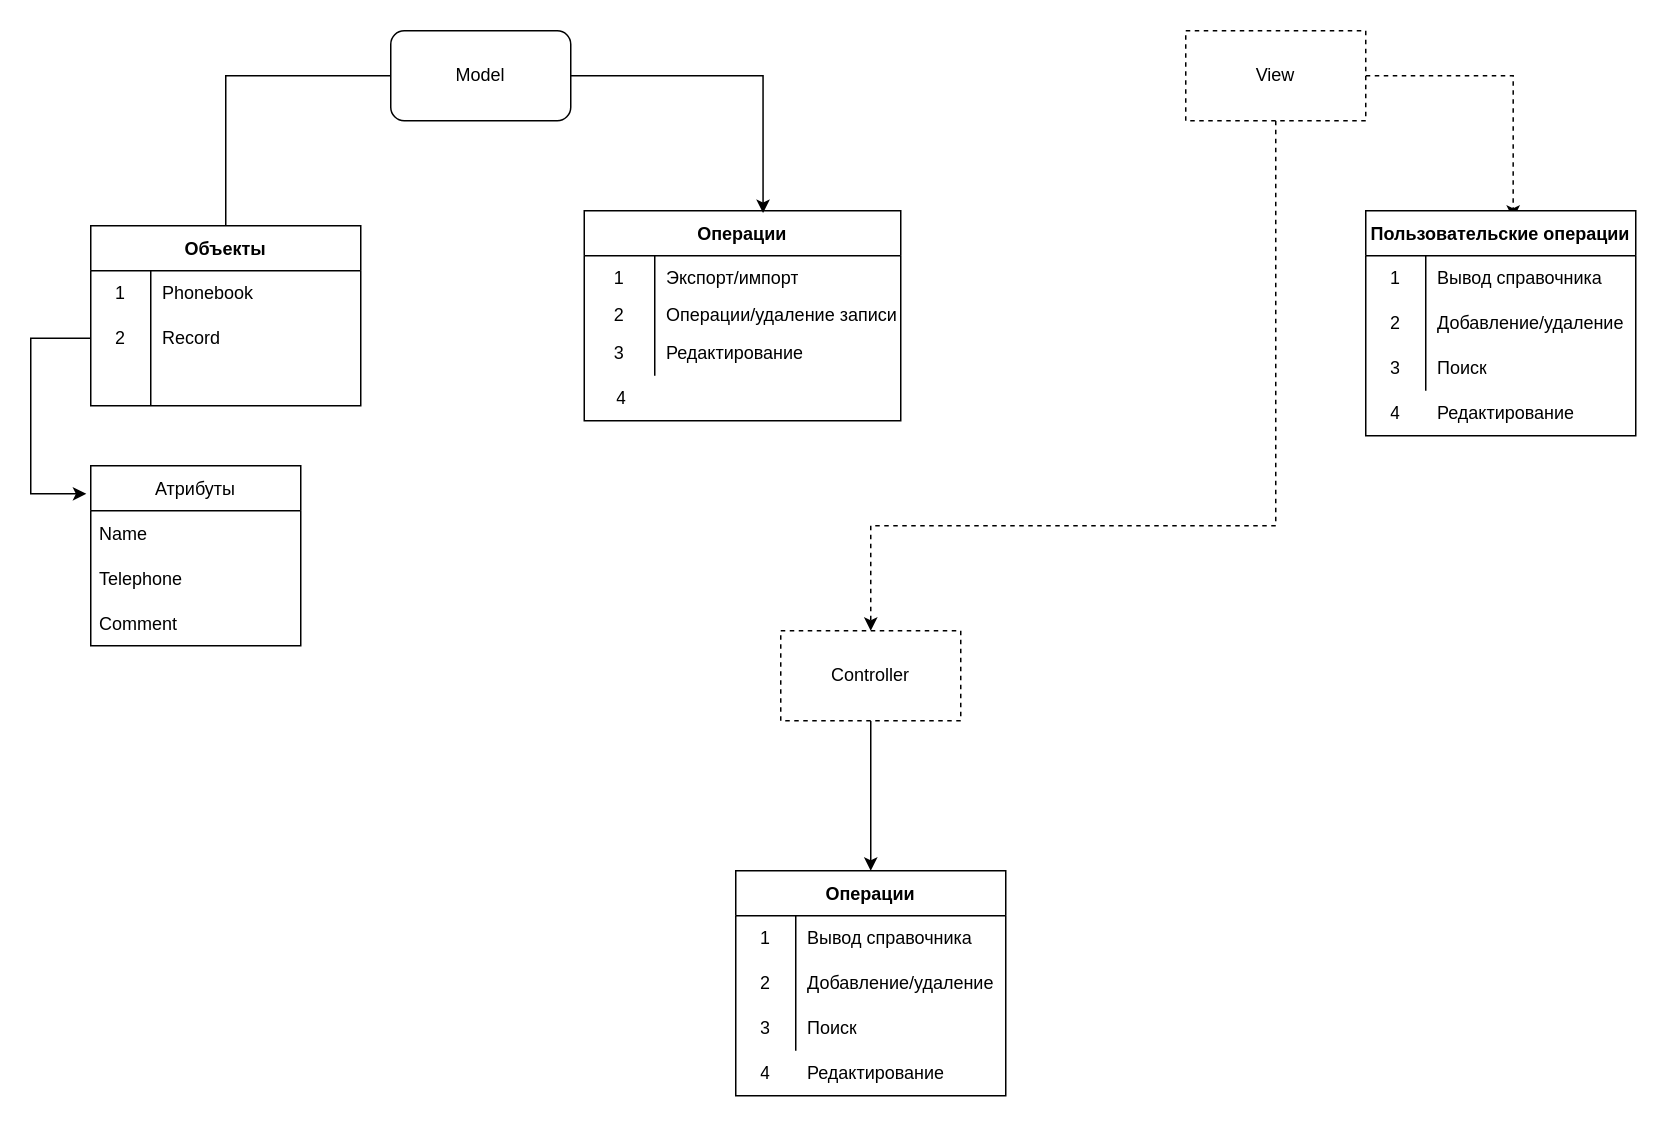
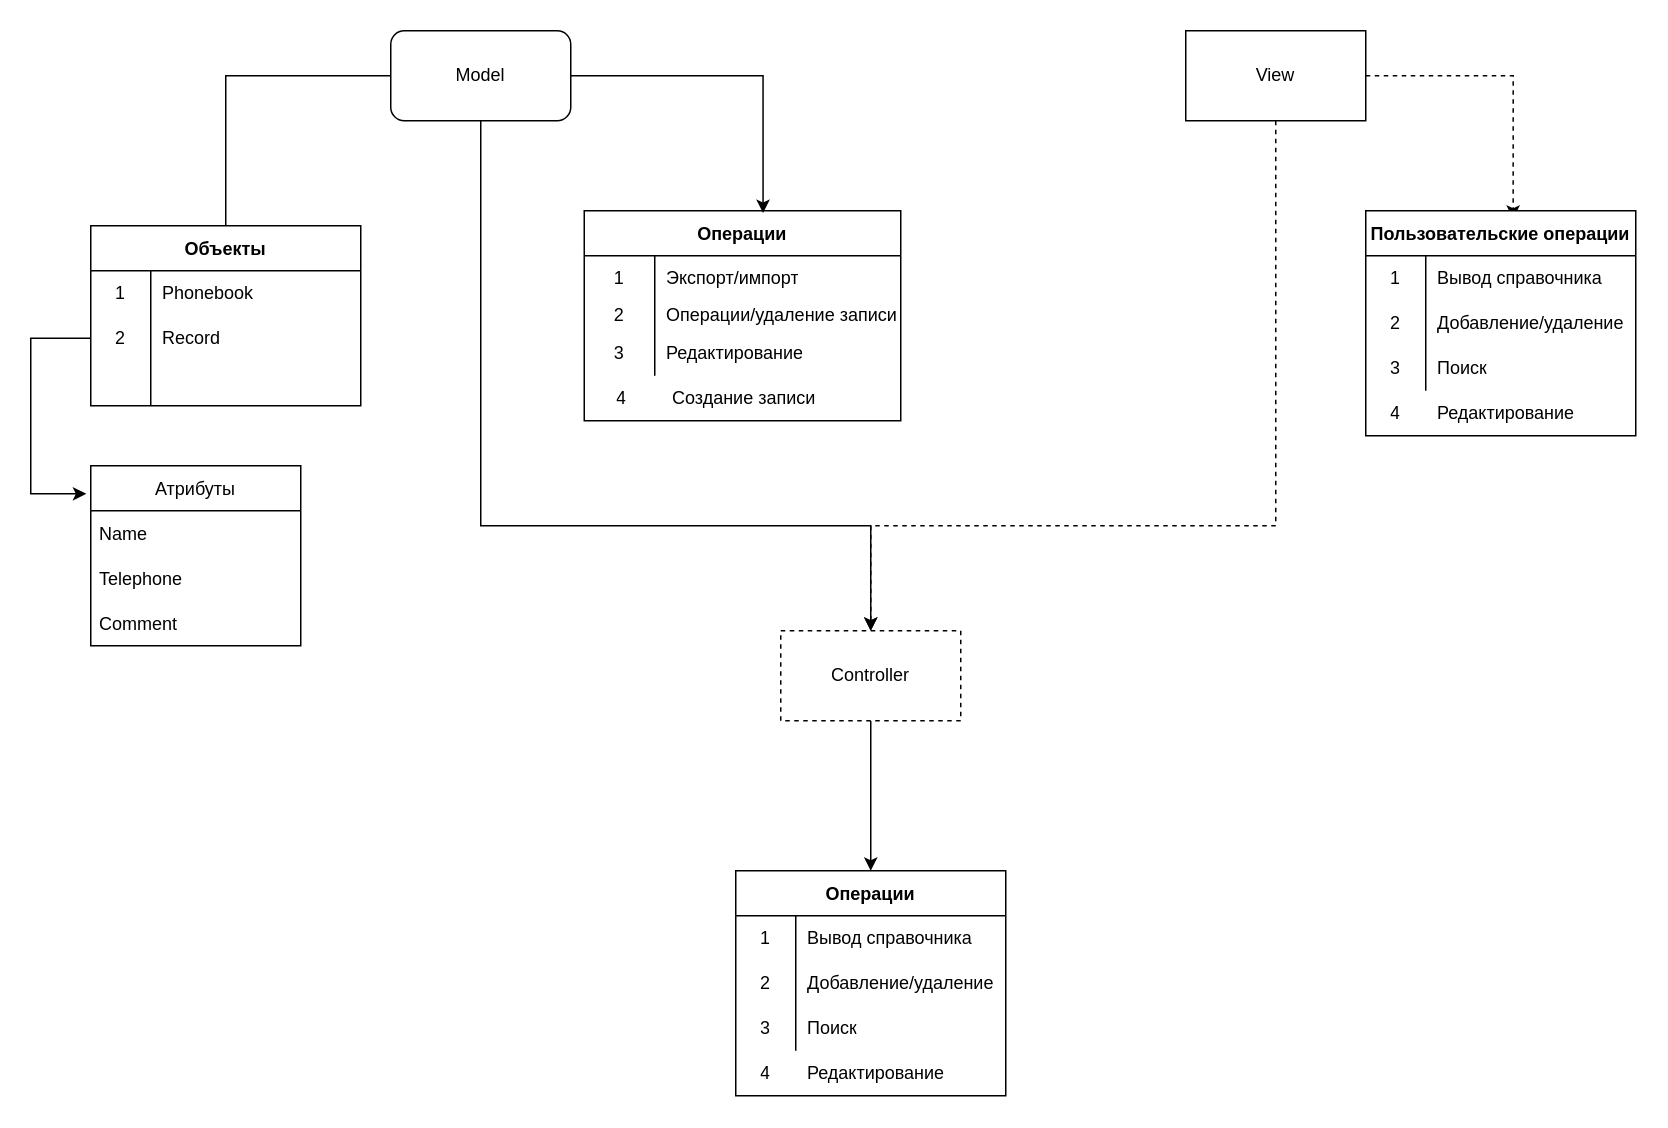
node "View": style dashed -> solid
node "Создание записи": added
edge "Model" -> "Controller": added
